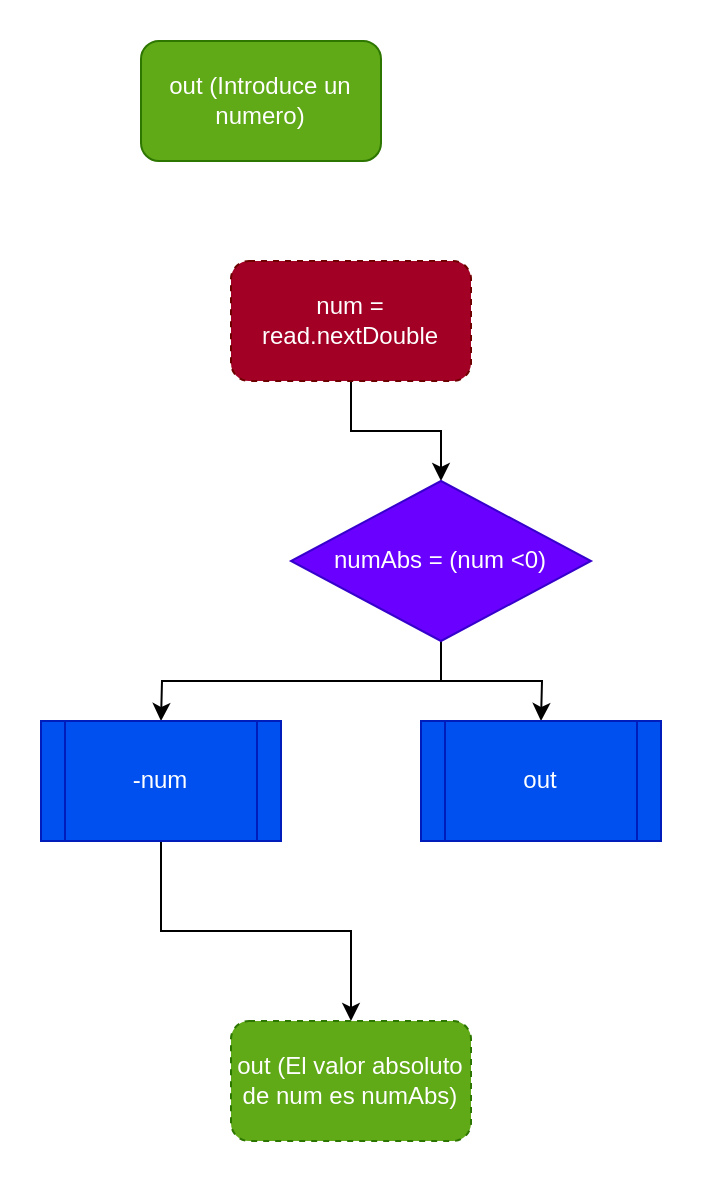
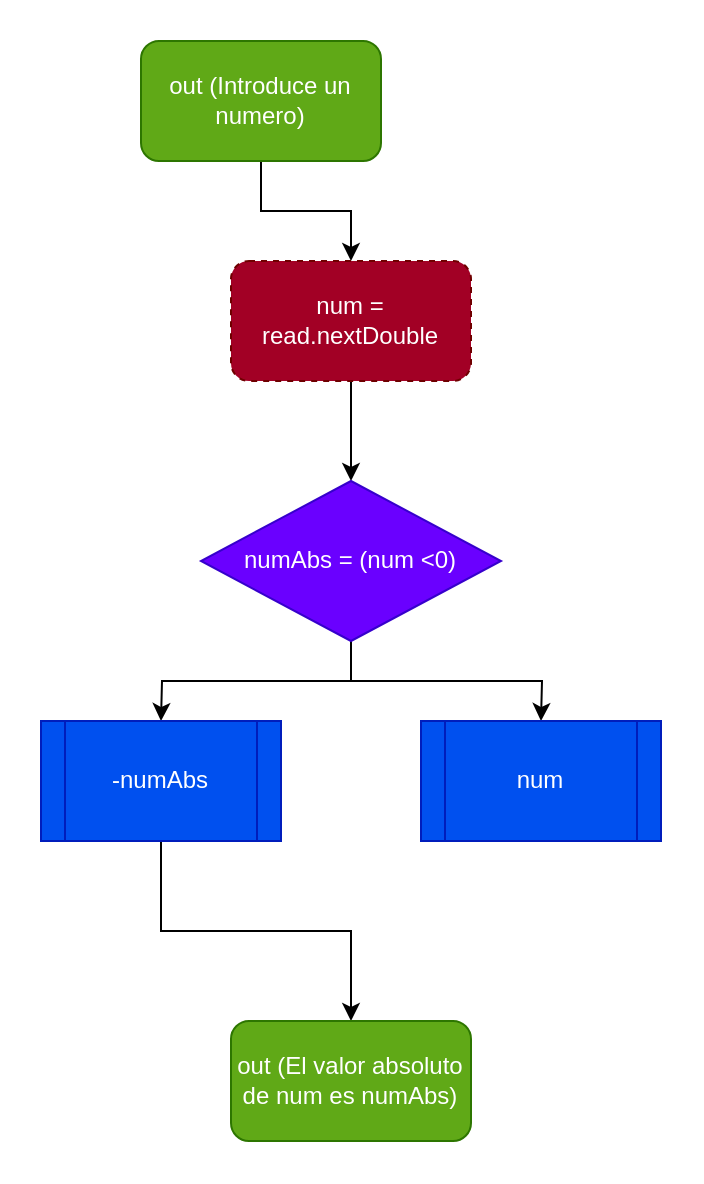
edge "out (Introduce un numero)" -> "num = read.nextDouble": added
node "numAbs = (num <0)": moved (441, 561) -> (351, 561)
node "-num": label "-num" -> "-numAbs"
node "out": label "out" -> "num"
node "out (El valor absoluto de num es numAbs)": style dashed -> solid
